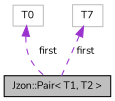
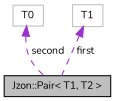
node "T7": label "T7" -> "T1"
edge "Jzon::Pair< T1, T2 >" -> "T0": label " first" -> " second"
